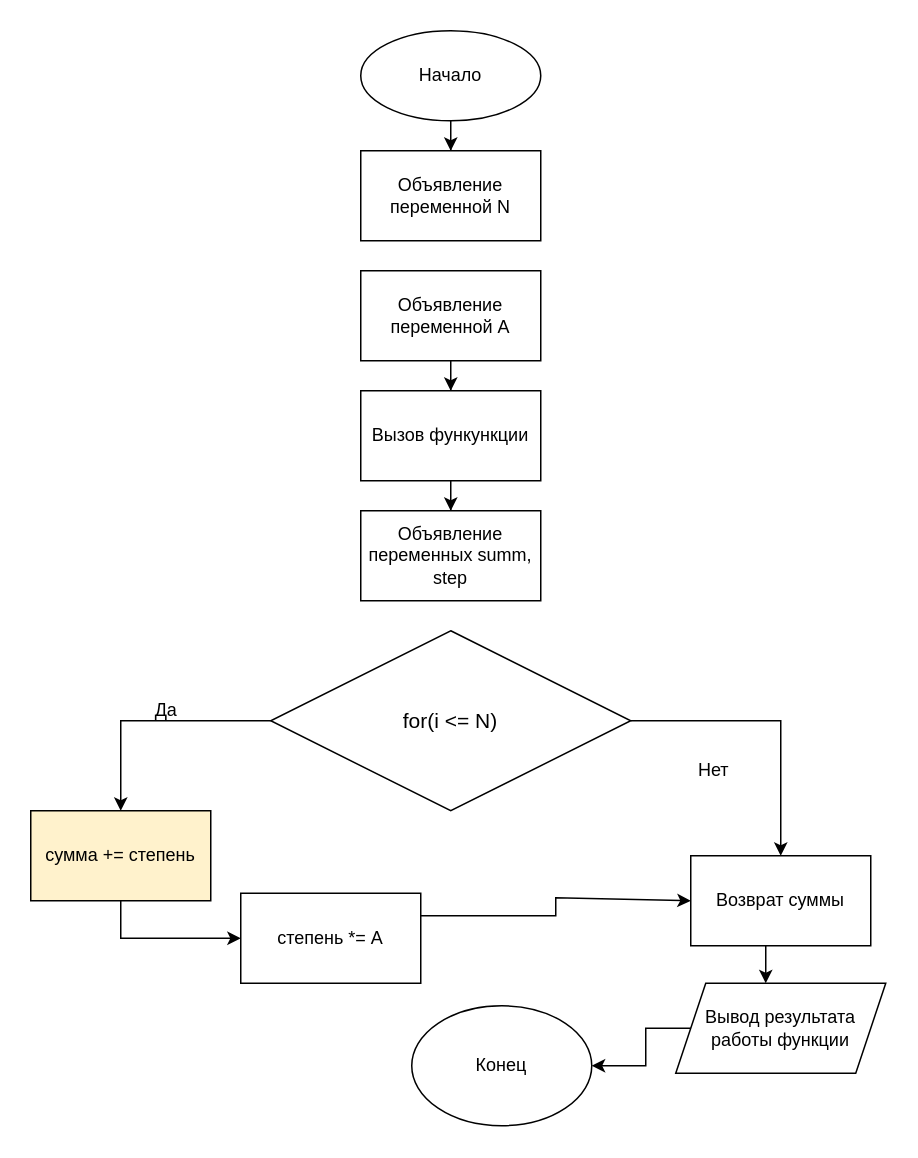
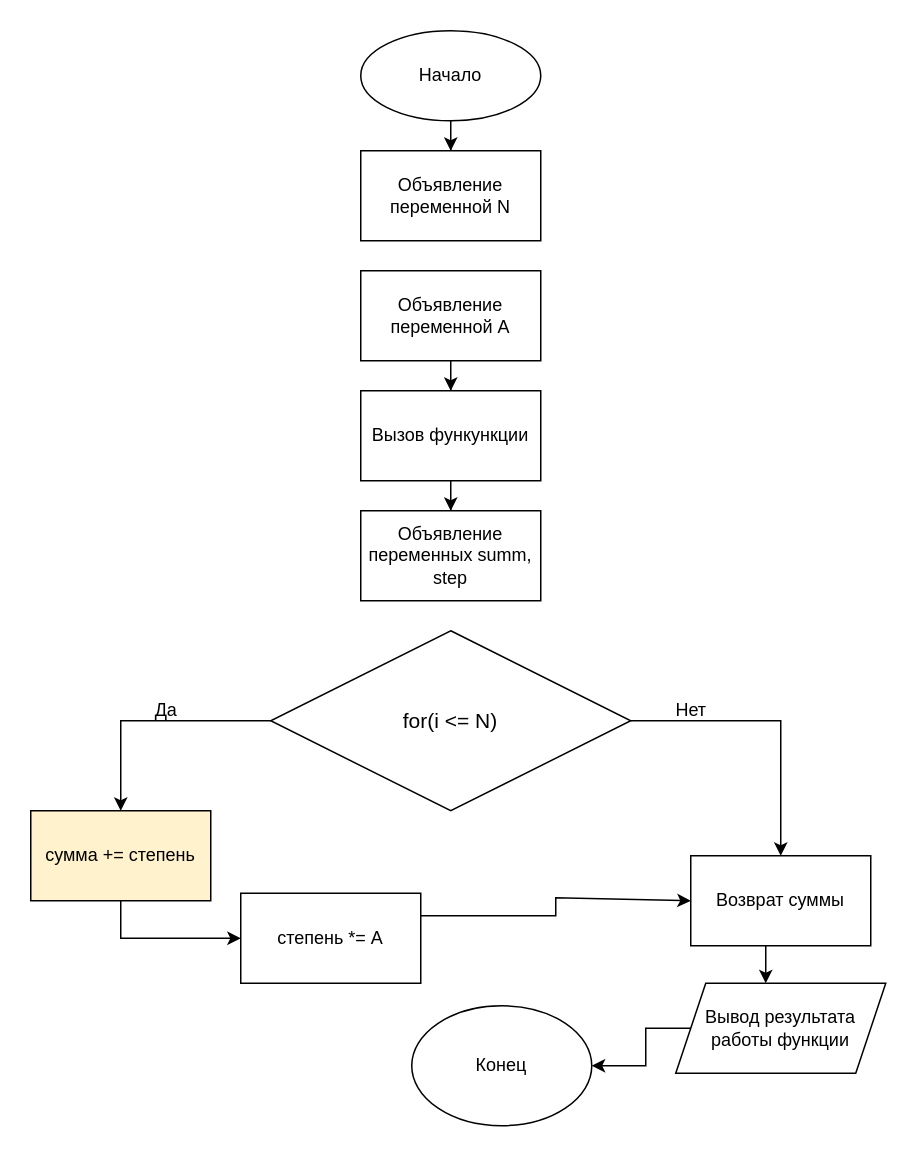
node "Нет": moved (713, 770) -> (691, 710)
